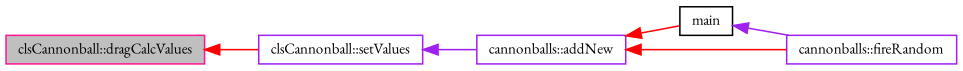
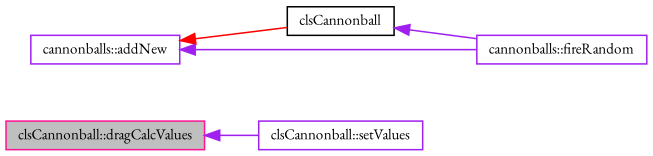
node "main": label "main" -> "clsCannonball"
edge "clsCannonball::setValues" -> "clsCannonball::dragCalcValues": color red -> purple
edge "cannonballs::addNew" -> "clsCannonball::setValues": removed
edge "cannonballs::fireRandom" -> "cannonballs::addNew": color red -> purple
